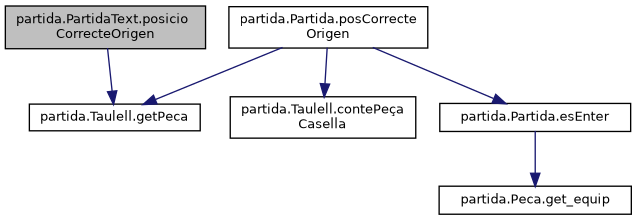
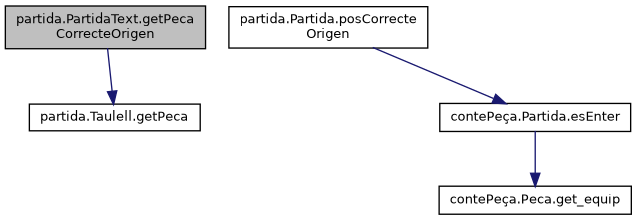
node "partida.PartidaText.posicio CorrecteOrigen": label "partida.PartidaText.posicio CorrecteOrigen" -> "partida.PartidaText.getPeca CorrecteOrigen"
edge "partida.Partida.posCorrecte Origen" -> "partida.Taulell.getPeca": removed
node "partida.Taulell.contePeça Casella": removed
node "partida.Partida.esEnter": label "partida.Partida.esEnter" -> "contePeça.Partida.esEnter"
node "partida.Peca.get_equip": label "partida.Peca.get_equip" -> "contePeça.Peca.get_equip"
